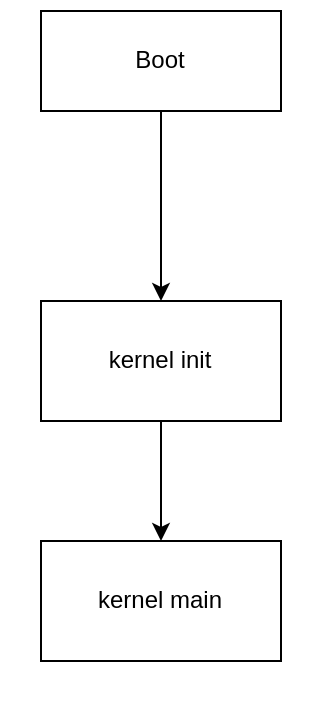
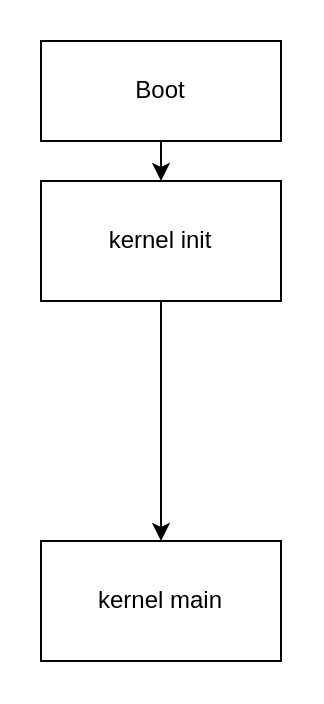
node "Boot": moved (161, 61) -> (161, 91)
node "kernel init": moved (161, 361) -> (161, 241)
